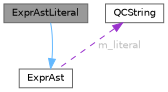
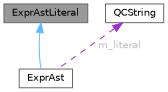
edge "ExprAstLiteral" -> "ExprAst": reversed
